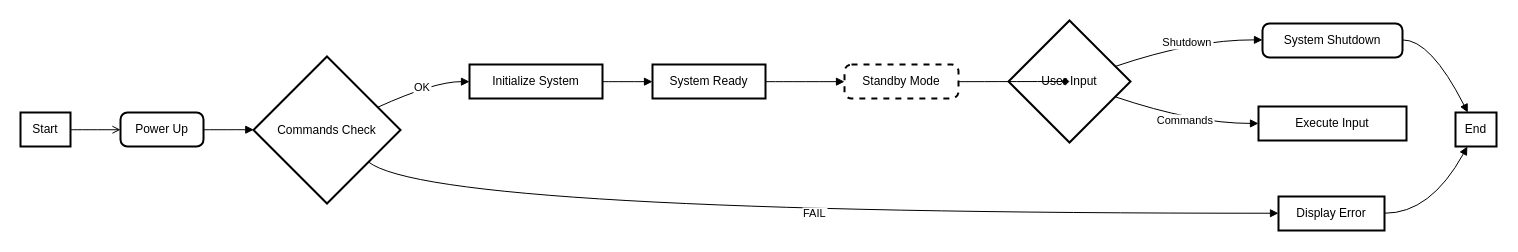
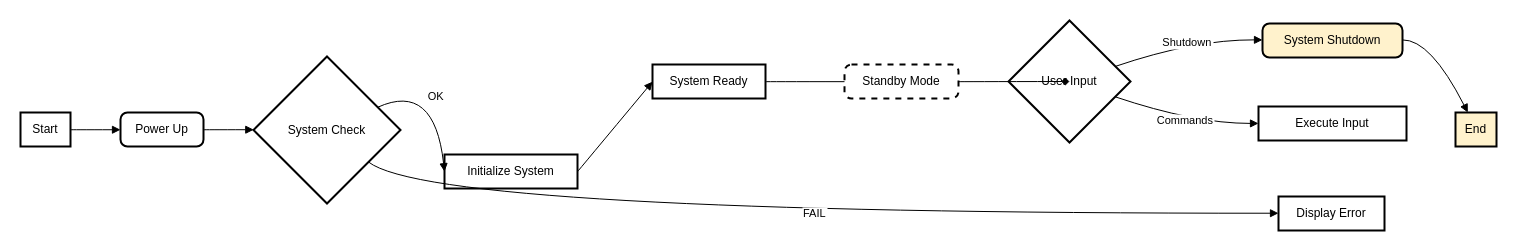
node "System Shutdown": fillcolor #ffffff -> #fff2cc
node "Initialize System": moved (536, 82) -> (511, 172)
edge "System Ready" -> "Standby Mode": arrowhead block -> none
edge "Start" -> "Power Up": arrowhead open -> block
node "End": fillcolor #ffffff -> #fff2cc
node "Commands Check": label "Commands Check" -> "System Check"
edge "Display Error" -> "End": removed
